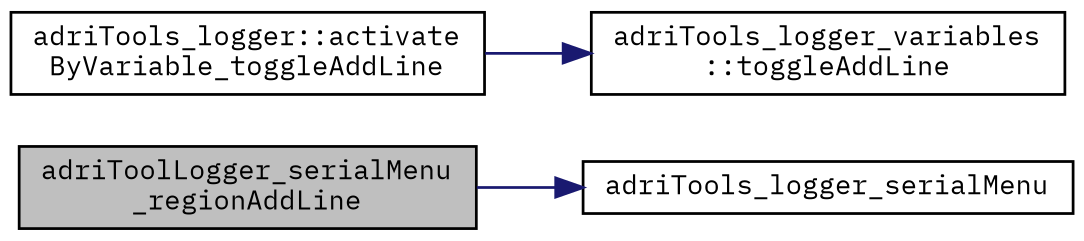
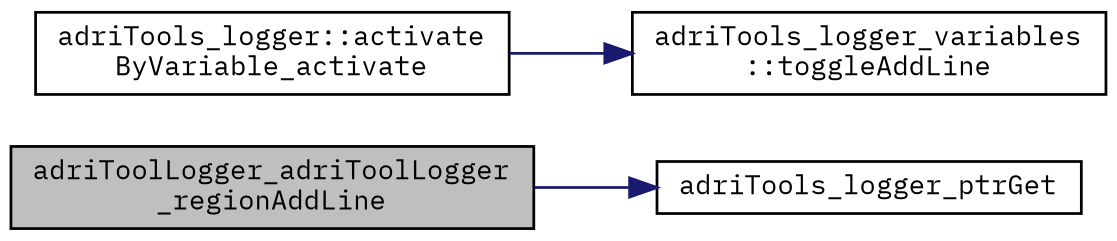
node "adriTools_logger::activate ByVariable_toggleAddLine": label "adriTools_logger::activate ByVariable_toggleAddLine" -> "adriTools_logger::activate ByVariable_activate"
node "adriToolLogger_serialMenu _regionAddLine": label "adriToolLogger_serialMenu _regionAddLine" -> "adriToolLogger_adriToolLogger _regionAddLine"
node "adriTools_logger_serialMenu": label "adriTools_logger_serialMenu" -> "adriTools_logger_ptrGet"
